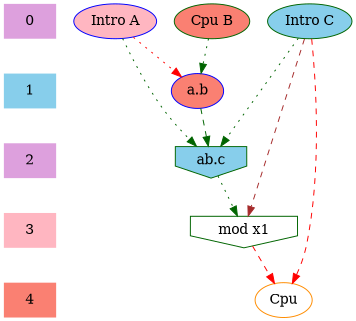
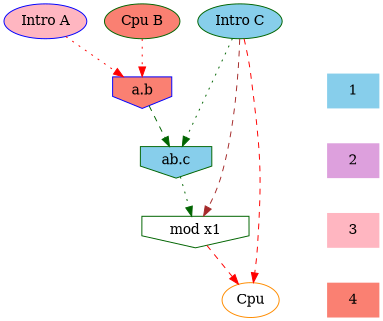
node "0": removed
edge "Cpu B" -> "a.b": color darkgreen -> red
node "a.b": shape ellipse -> invhouse
edge "Intro A" -> "ab.c": removed
